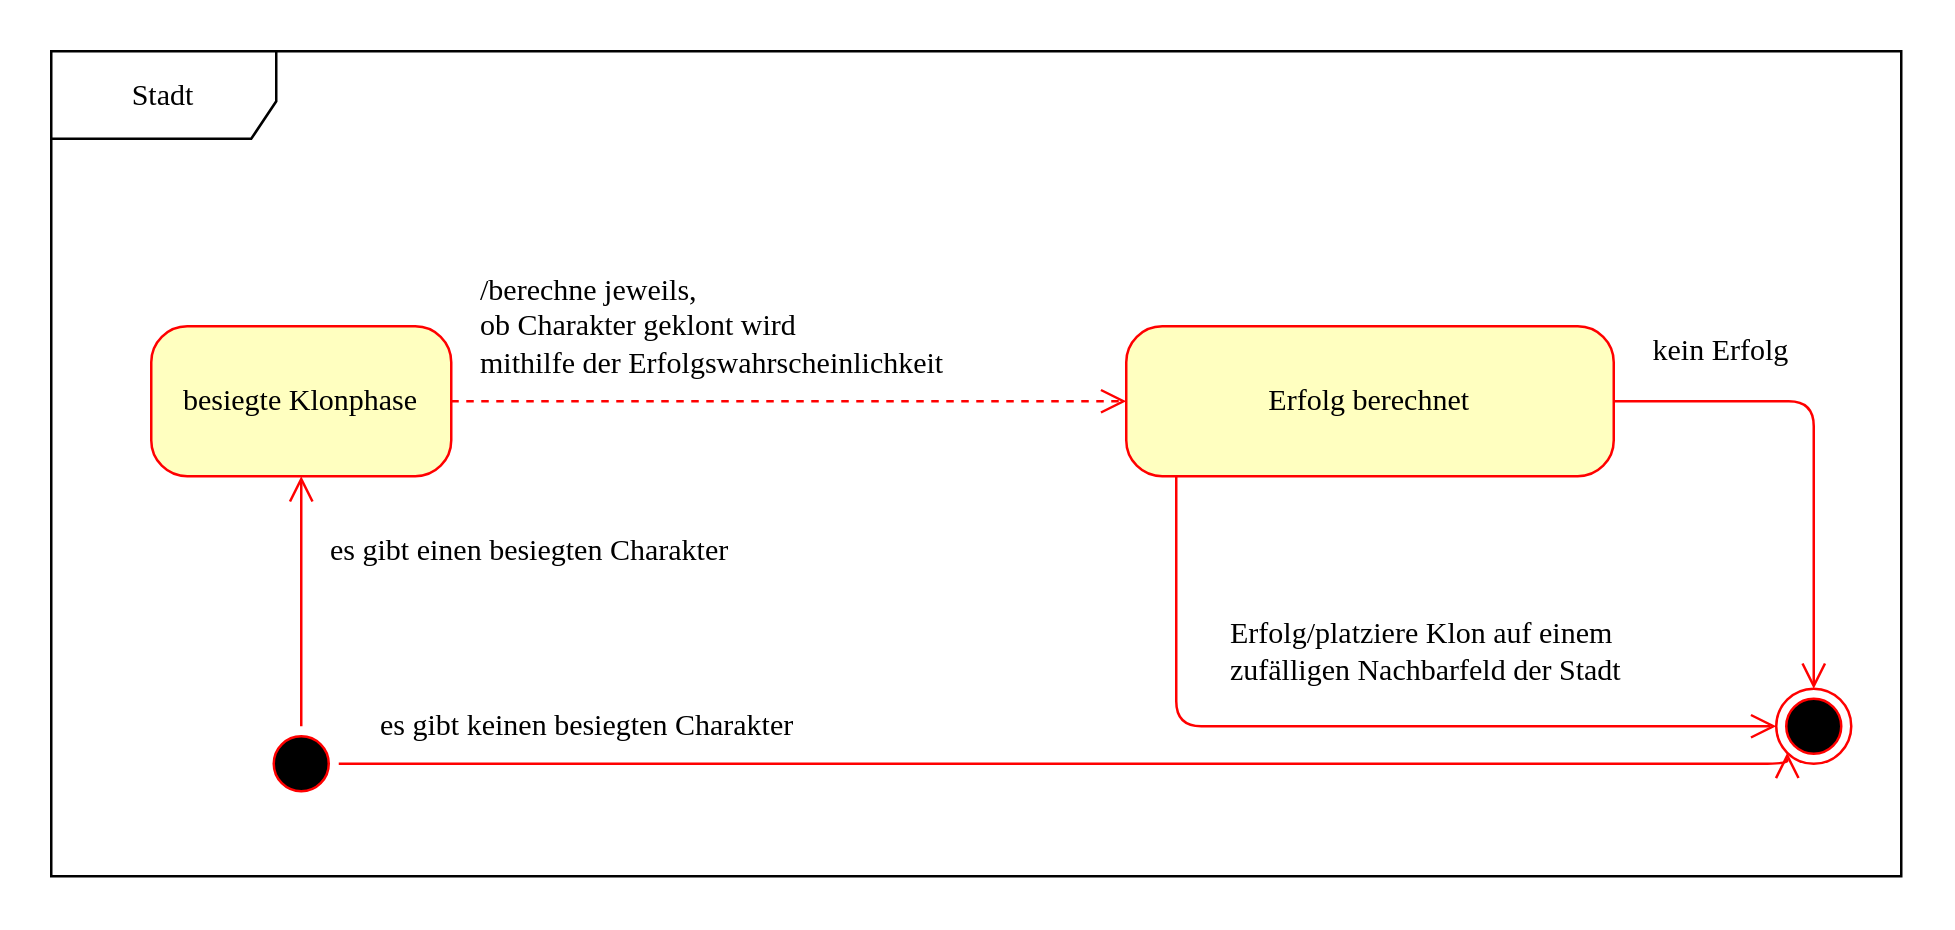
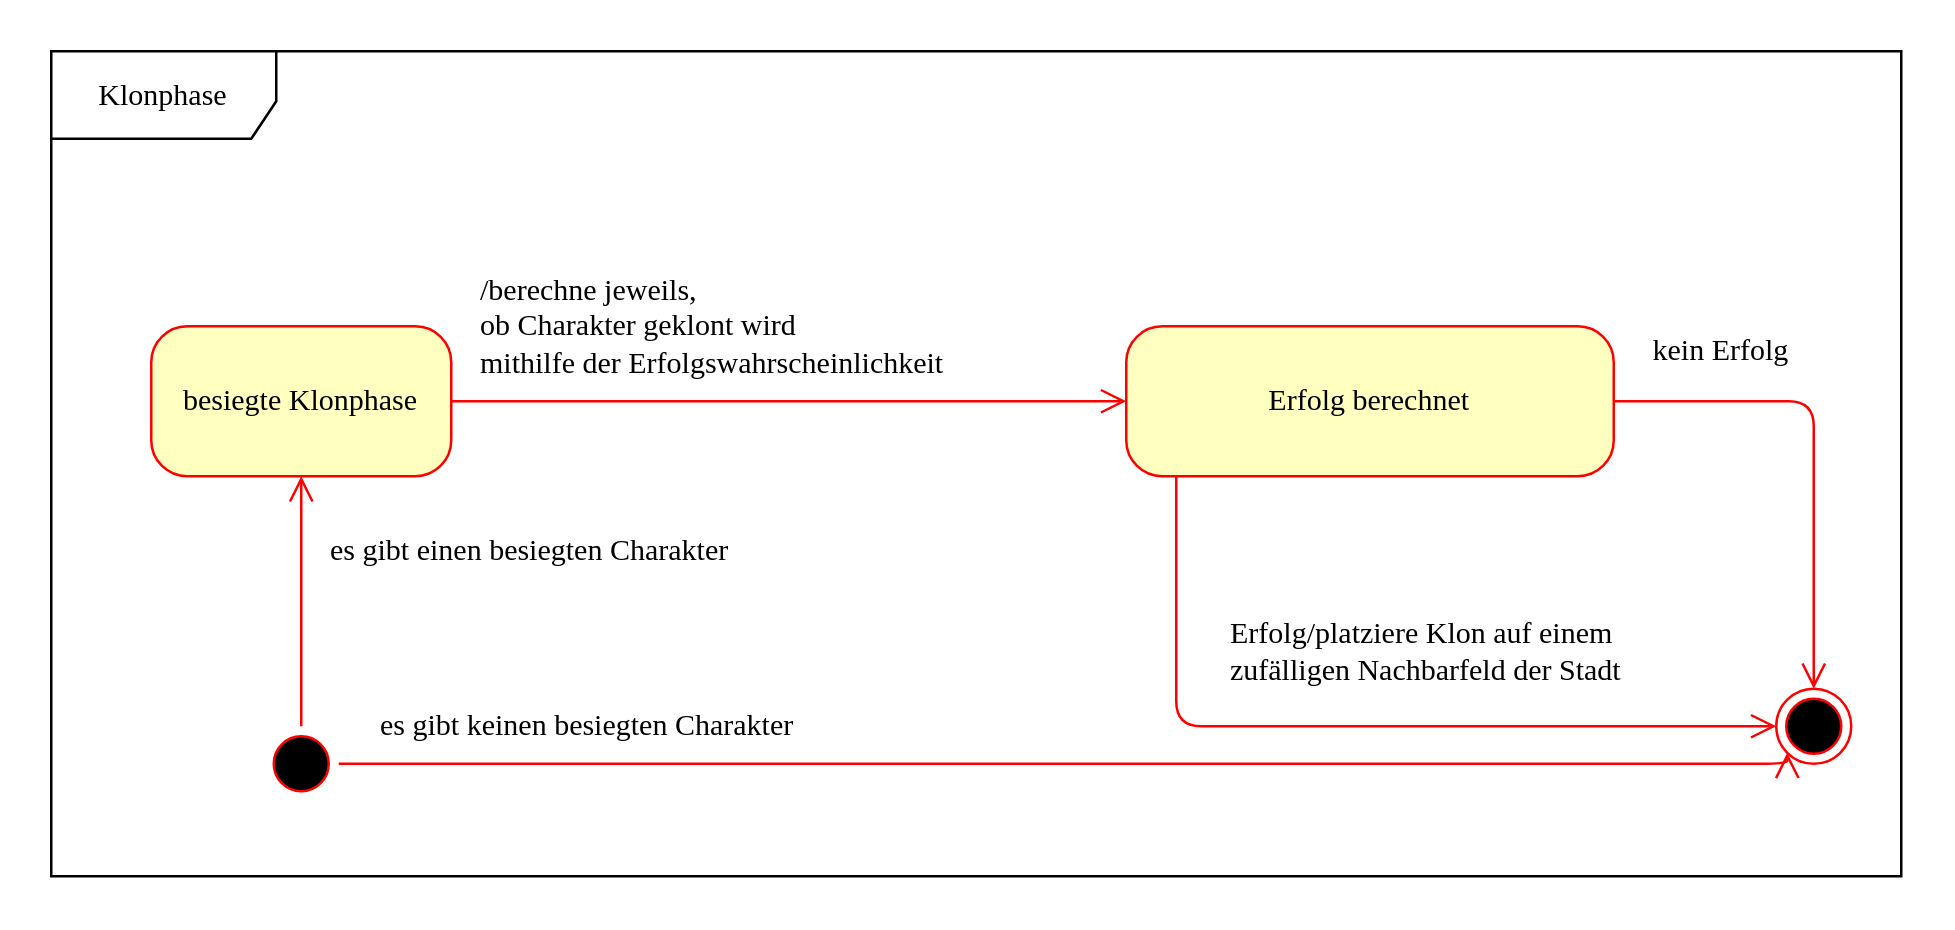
node "Stadt": label "Stadt" -> "Klonphase"
edge "besiegte Klonphase" -> "Erfolg berechnet": style dashed -> solid
